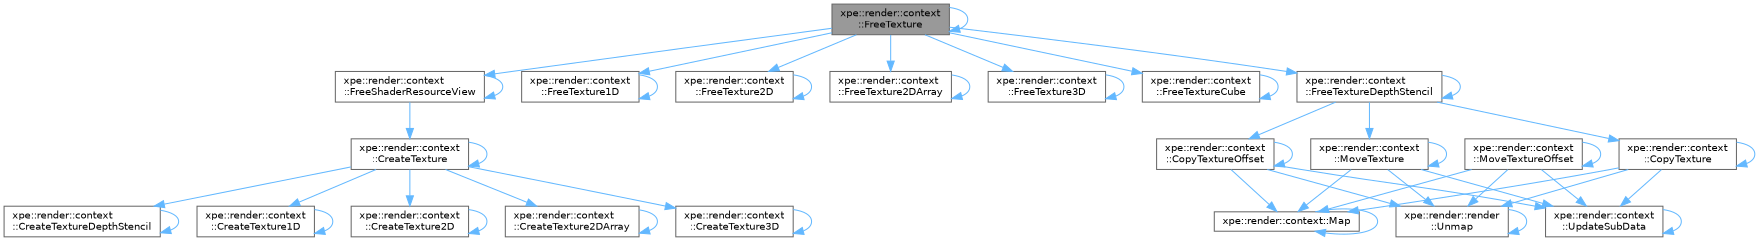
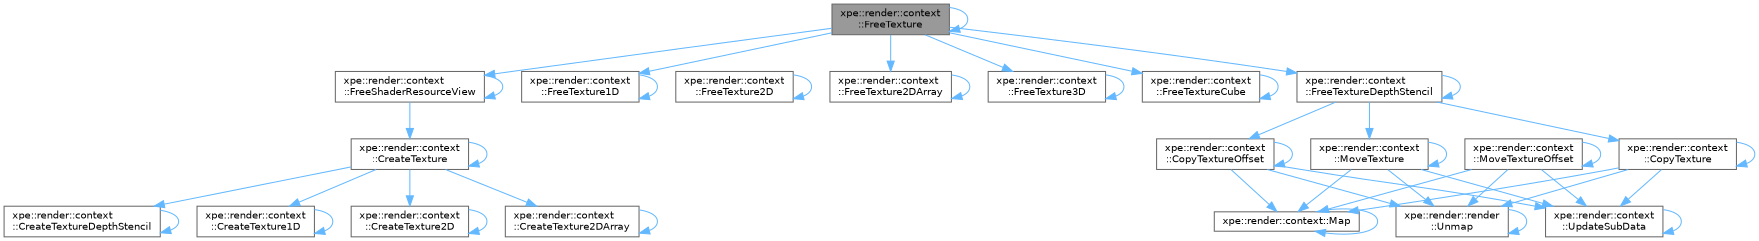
edge "xpe::render::context ::FreeTexture" -> "xpe::render::context ::FreeTexture2D": removed
node "xpe::render::context ::CreateTexture3D": removed
